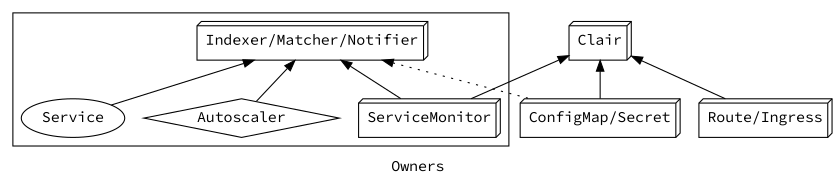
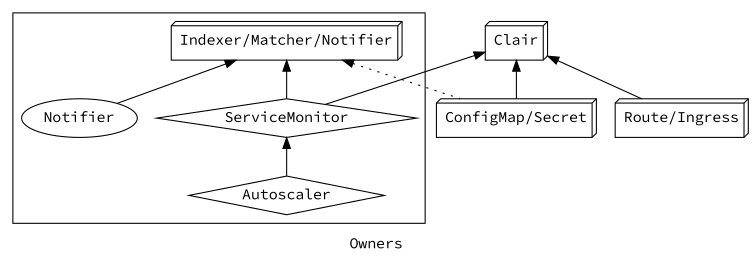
edge "Autoscaler" -> "Indexer/Matcher/Notifier": now "Autoscaler" -> "ServiceMonitor"
node "Service": label "Service" -> "Notifier"
node "ServiceMonitor": shape box3d -> diamond
